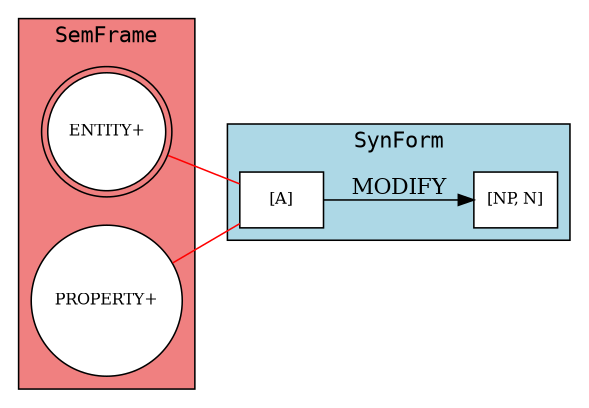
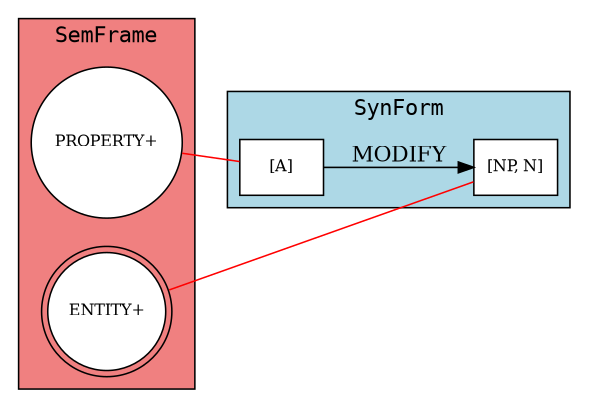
edge "ENTITY+" -- "[A]": now "ENTITY+" -- "[NP, N]"
